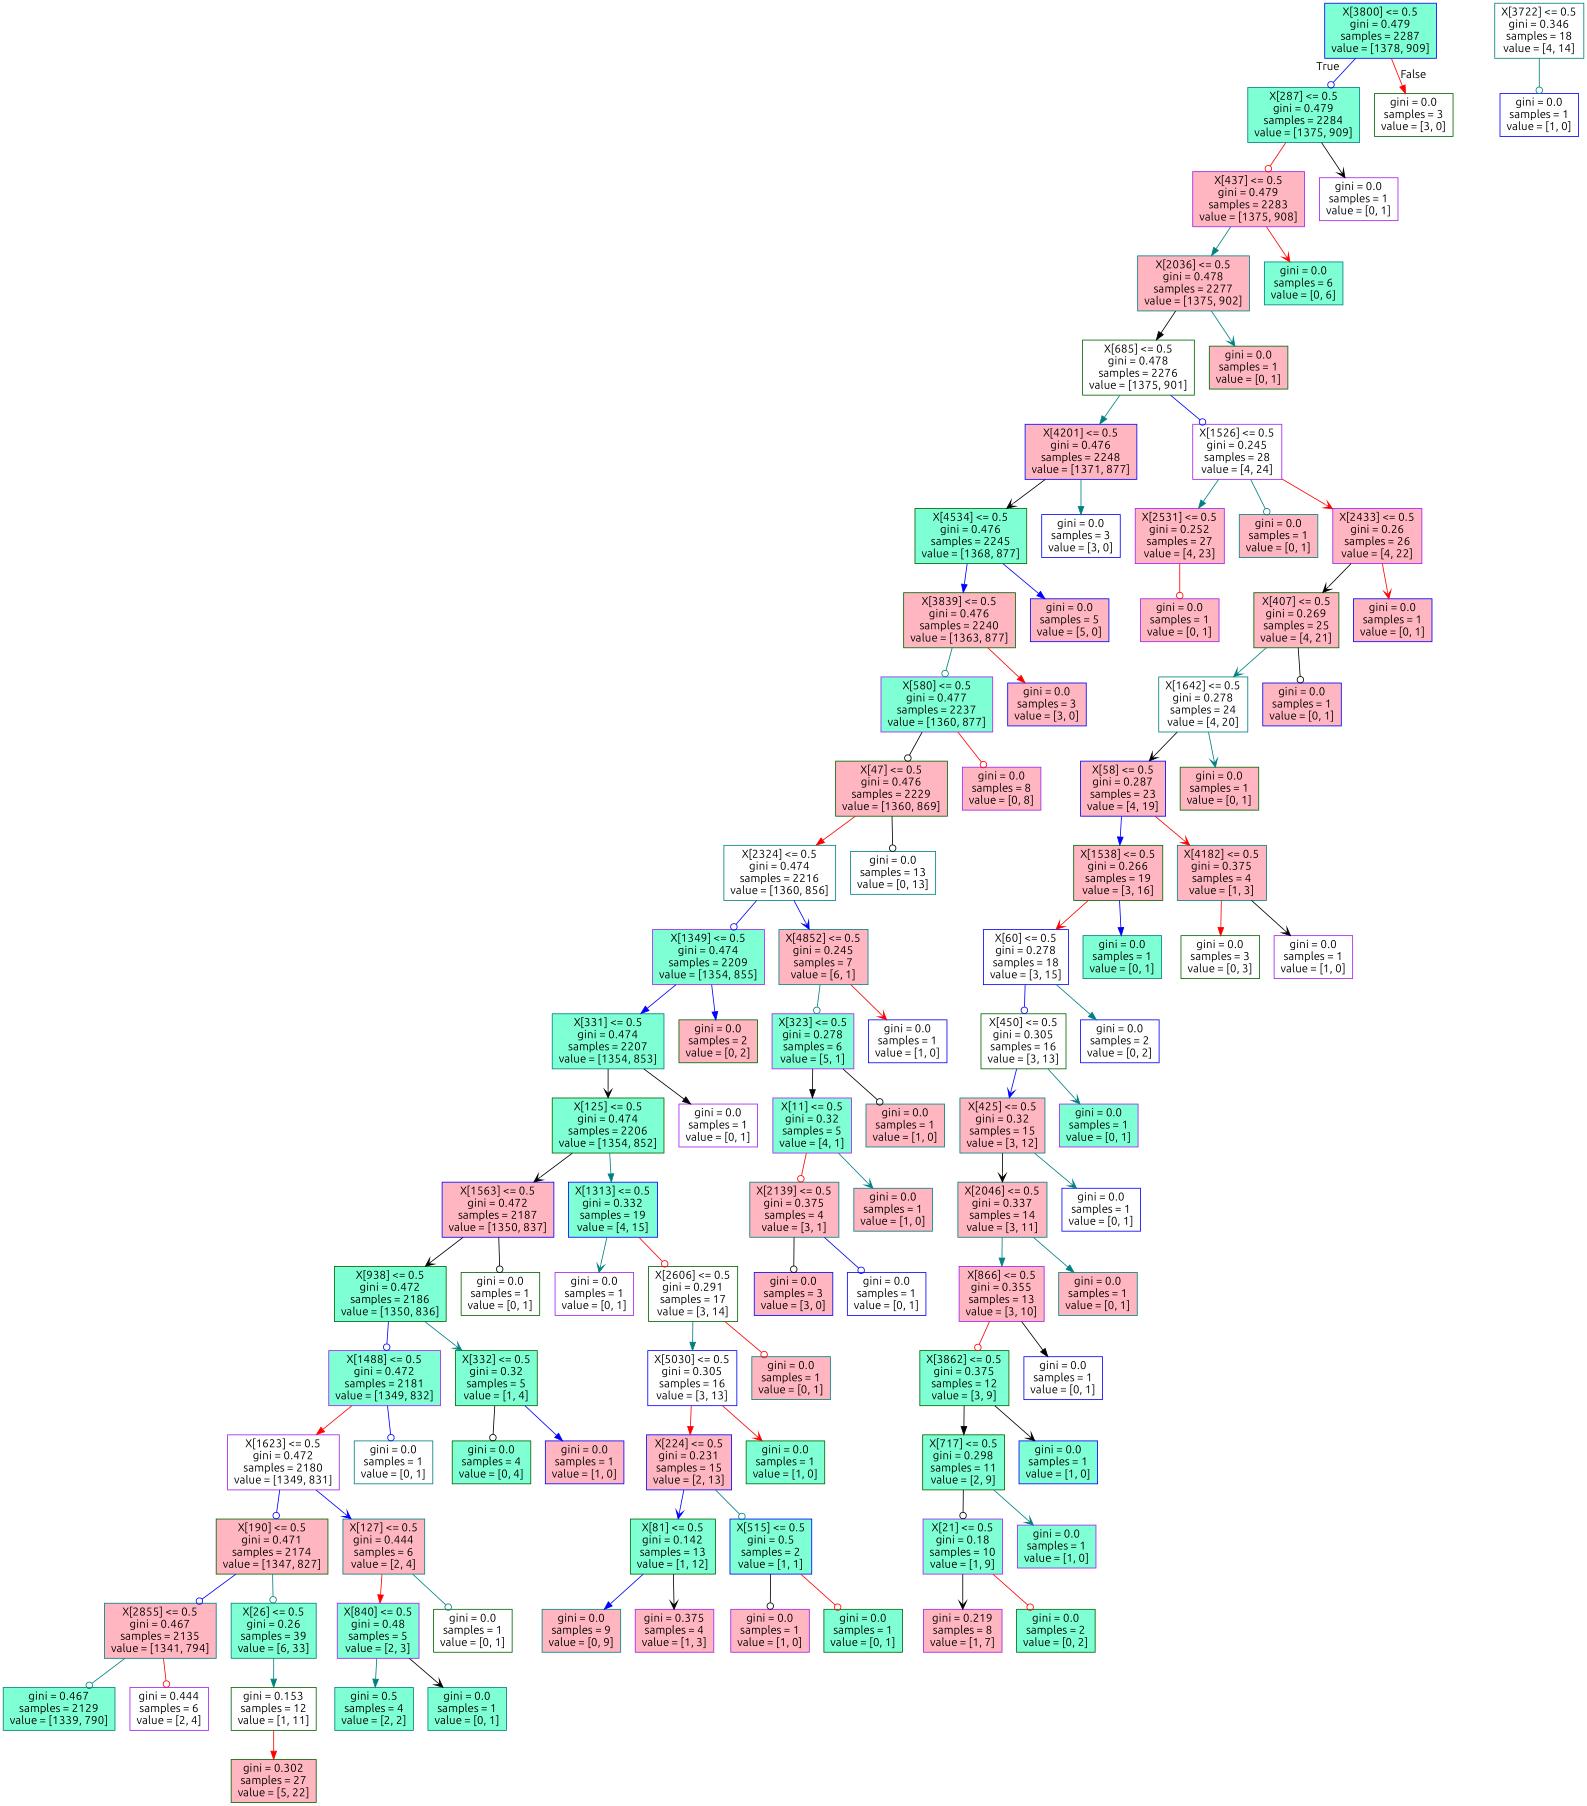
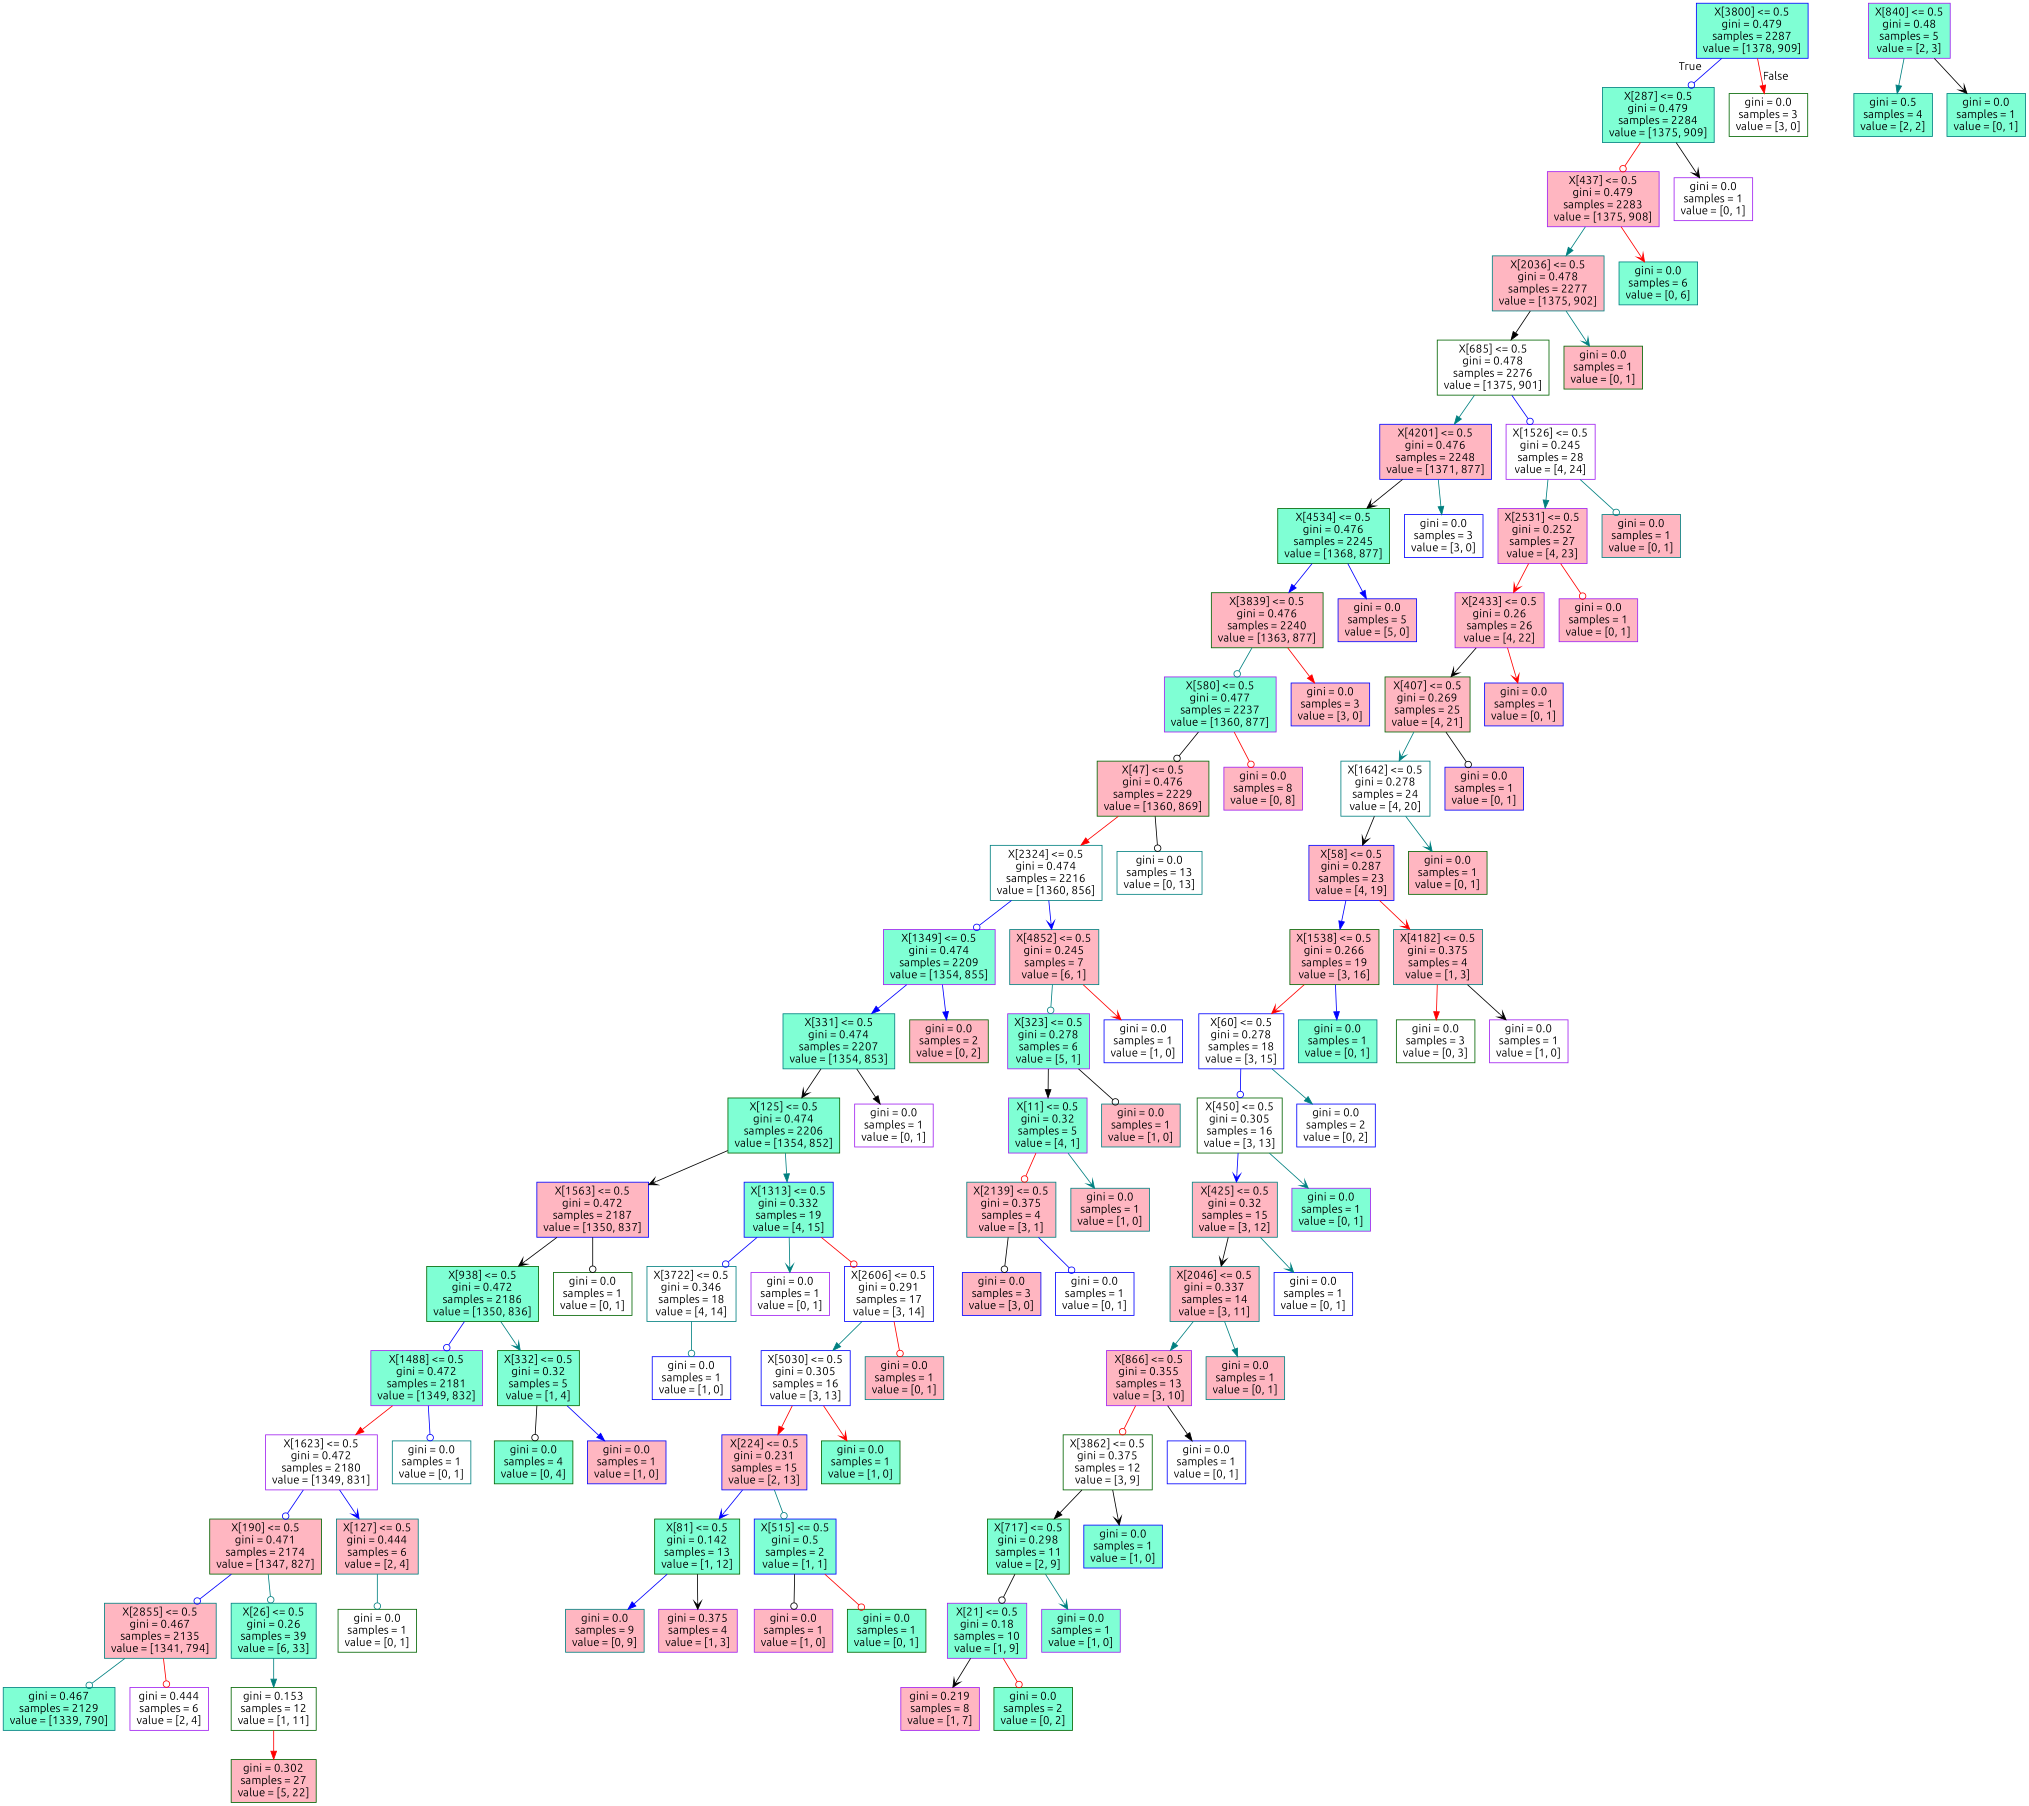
edge "X[1526] <= 0.5 gini = 0.245 samples = 28 value = [4, 24]" -> "X[2433] <= 0.5 gini = 0.26 samples = 26 value = [4, 22]": now "X[2531] <= 0.5 gini = 0.252 samples = 27 value = [4, 23]" -> "X[2433] <= 0.5 gini = 0.26 samples = 26 value = [4, 22]"
edge "X[1313] <= 0.5 gini = 0.332 samples = 19 value = [4, 15]" -> "X[3722] <= 0.5 gini = 0.346 samples = 18 value = [4, 14]": added
node "X[2606] <= 0.5 gini = 0.291 samples = 17 value = [3, 14]": color darkgreen -> blue
node "X[3862] <= 0.5 gini = 0.375 samples = 12 value = [3, 9]": fillcolor aquamarine -> white
edge "X[127] <= 0.5 gini = 0.444 samples = 6 value = [2, 4]" -> "X[840] <= 0.5 gini = 0.48 samples = 5 value = [2, 3]": removed
